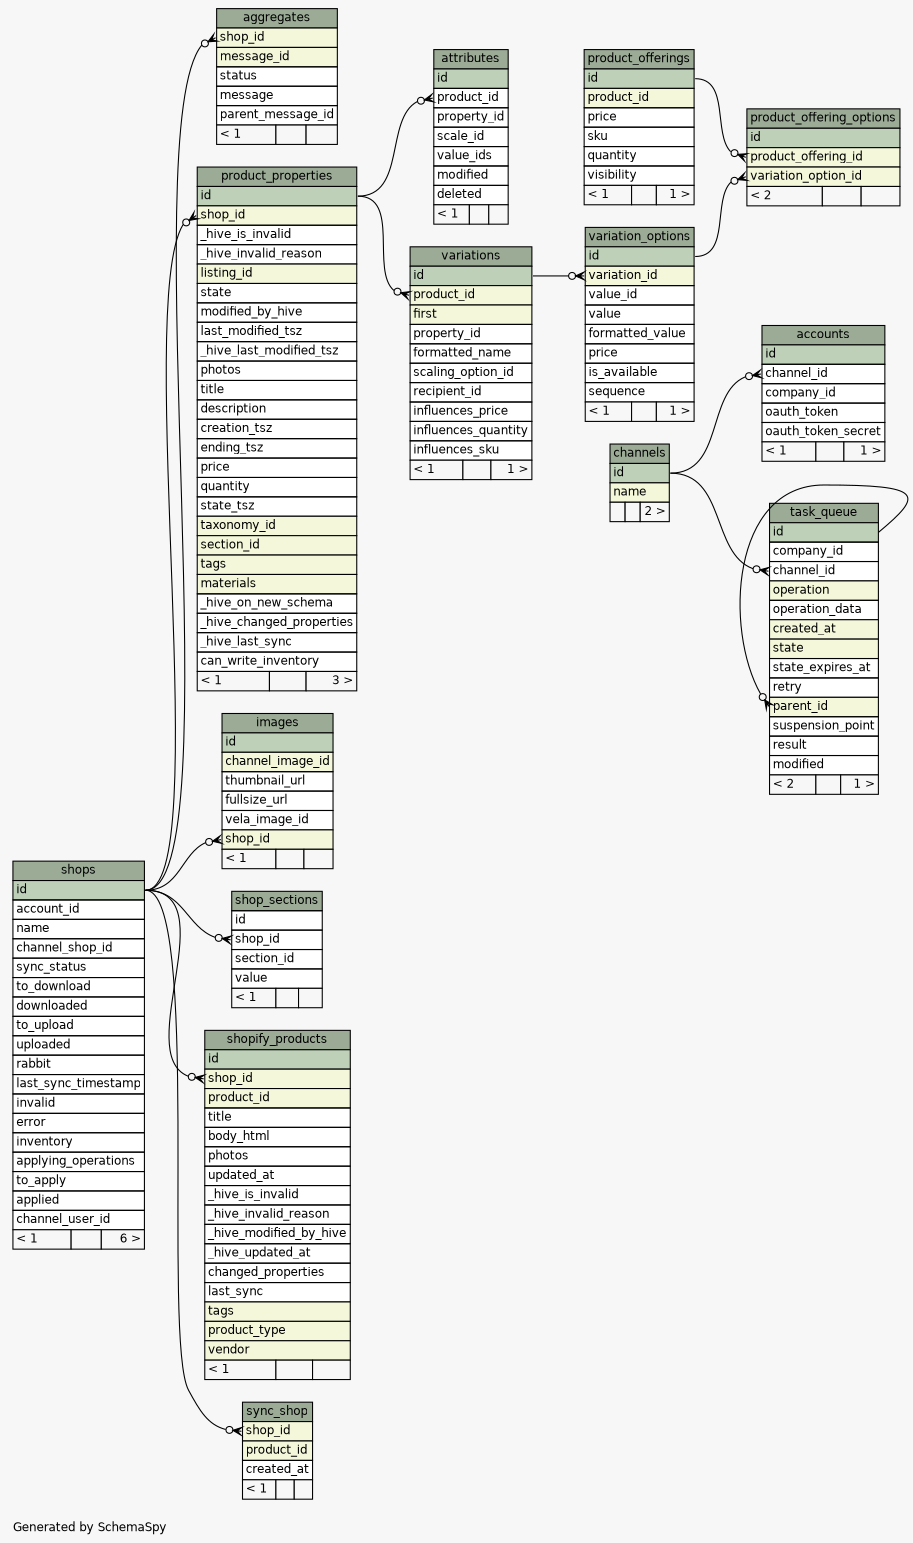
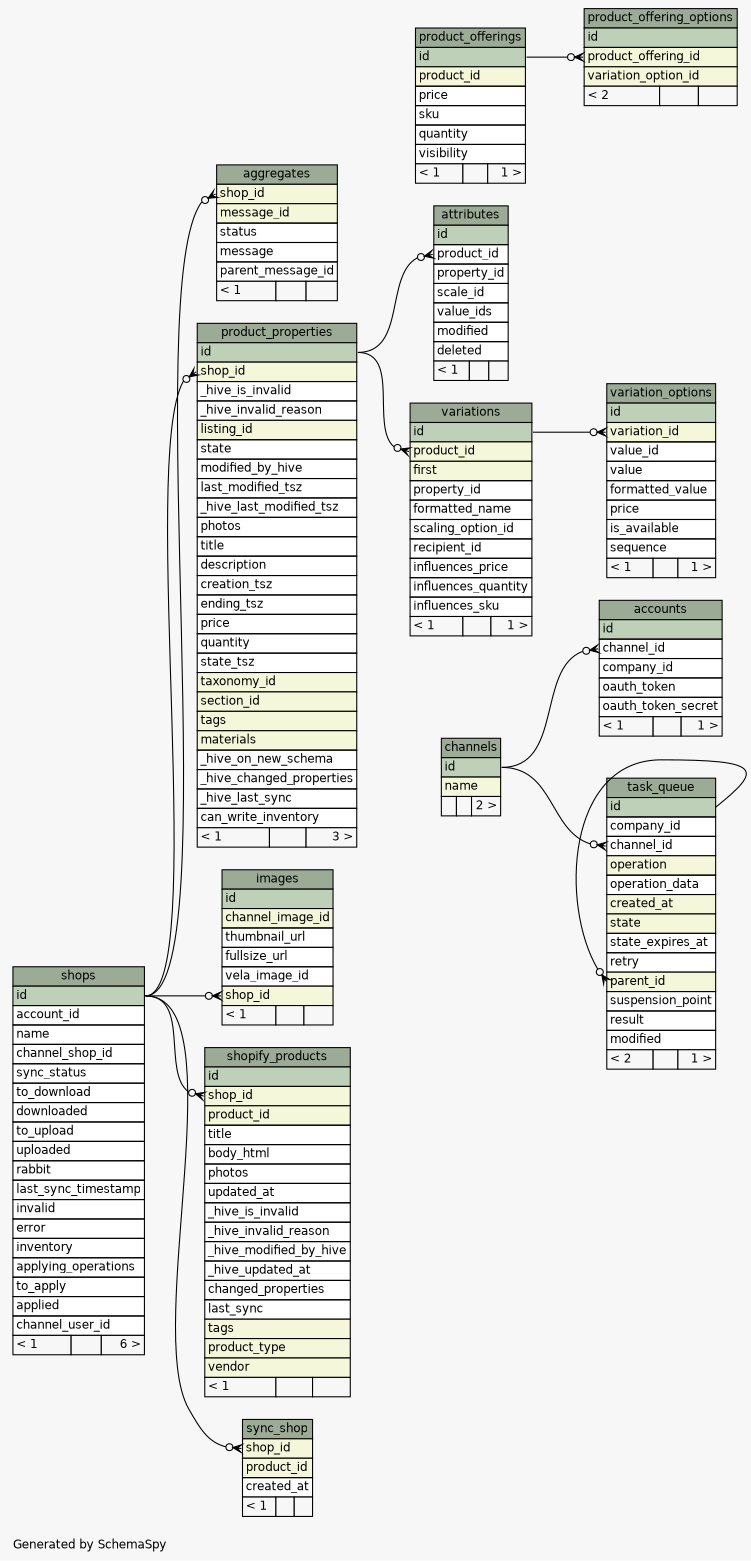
edge "variation_options" -> "product_offering_options": removed
node "shop_sections": removed
